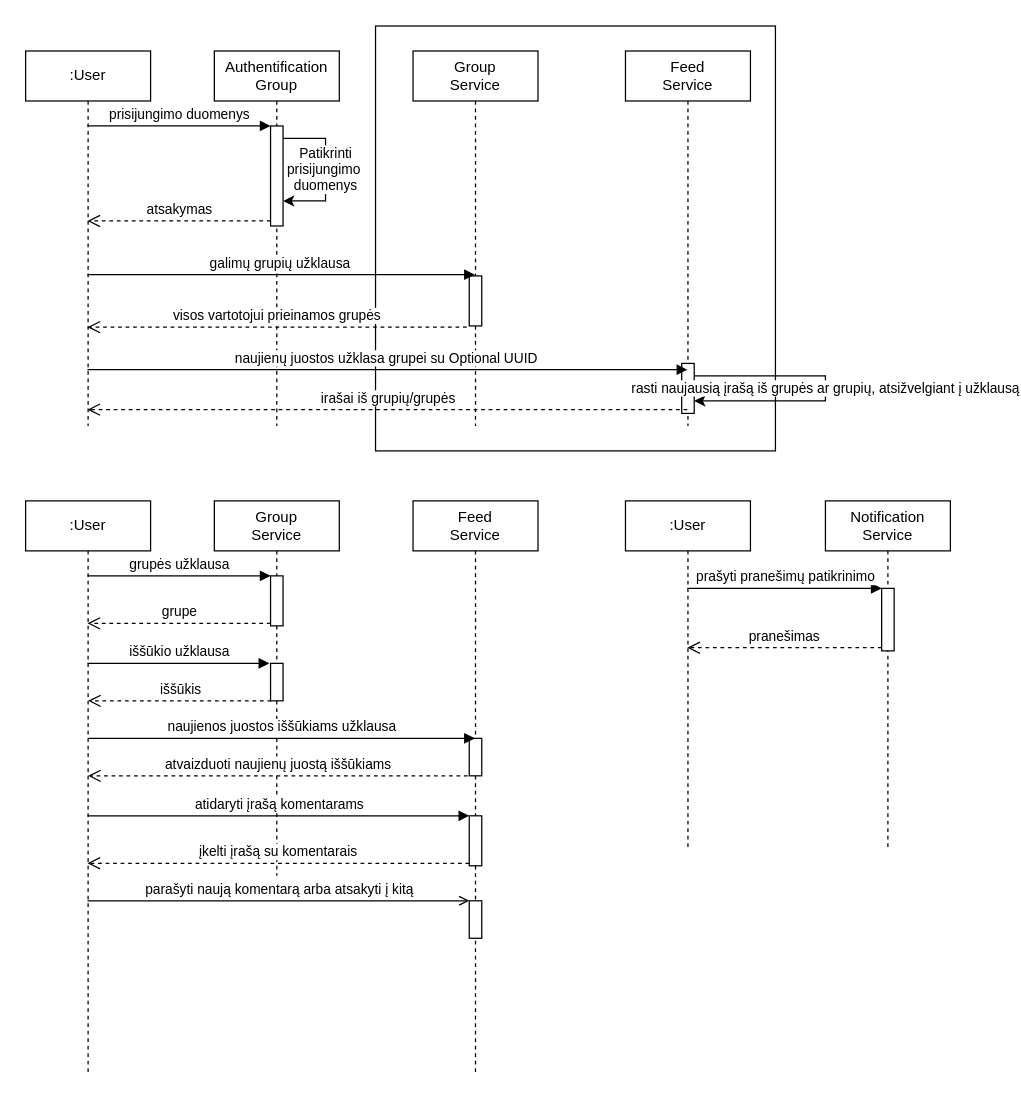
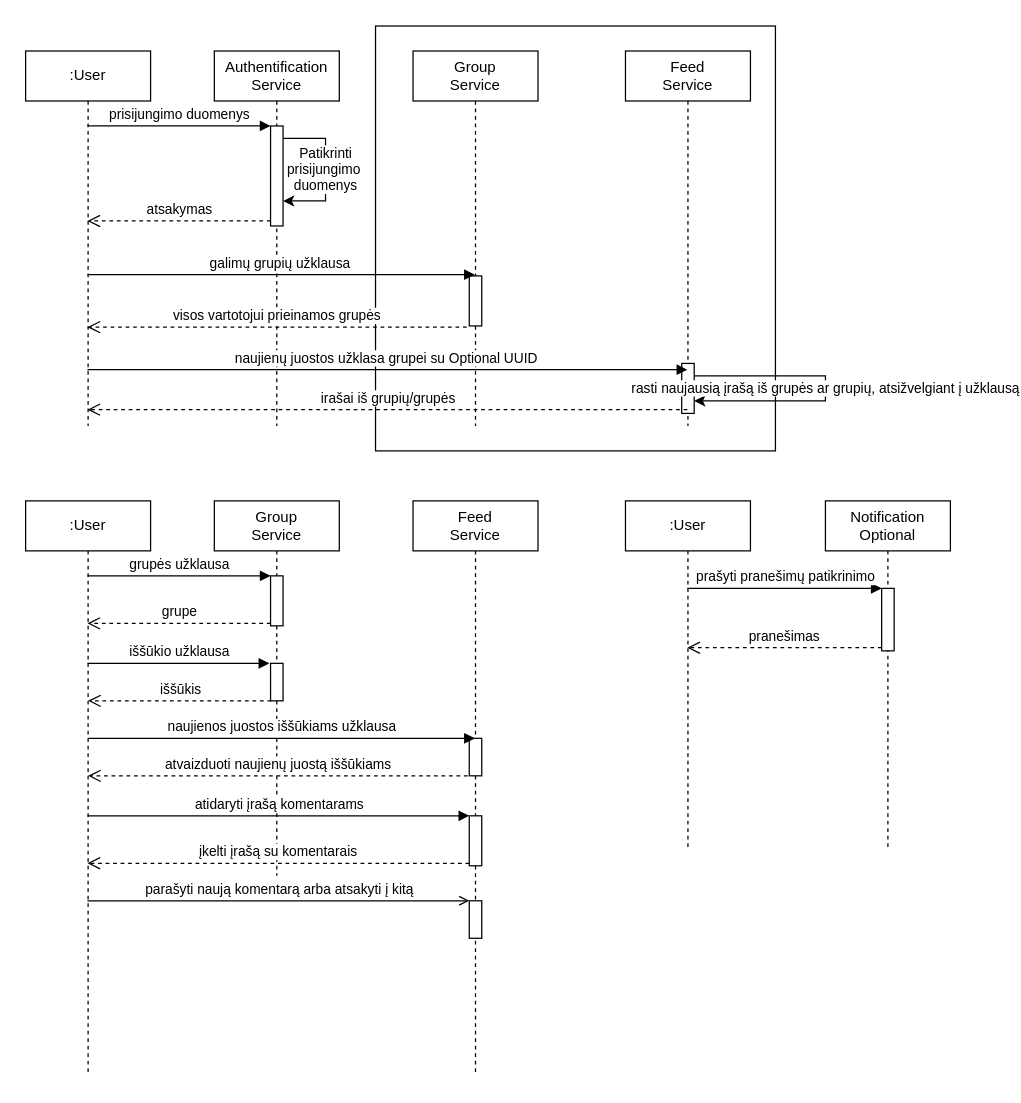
node "Authentification Group": label "Authentification Group" -> "Authentification Service"
node "Notification Service": label "Notification Service" -> "Notification Optional"
